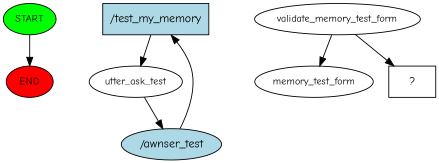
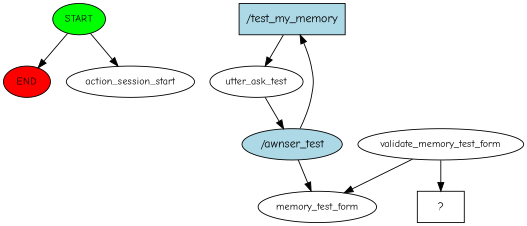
node "action_session_start": added
edge "/awnser_test" -> "memory_test_form": added
